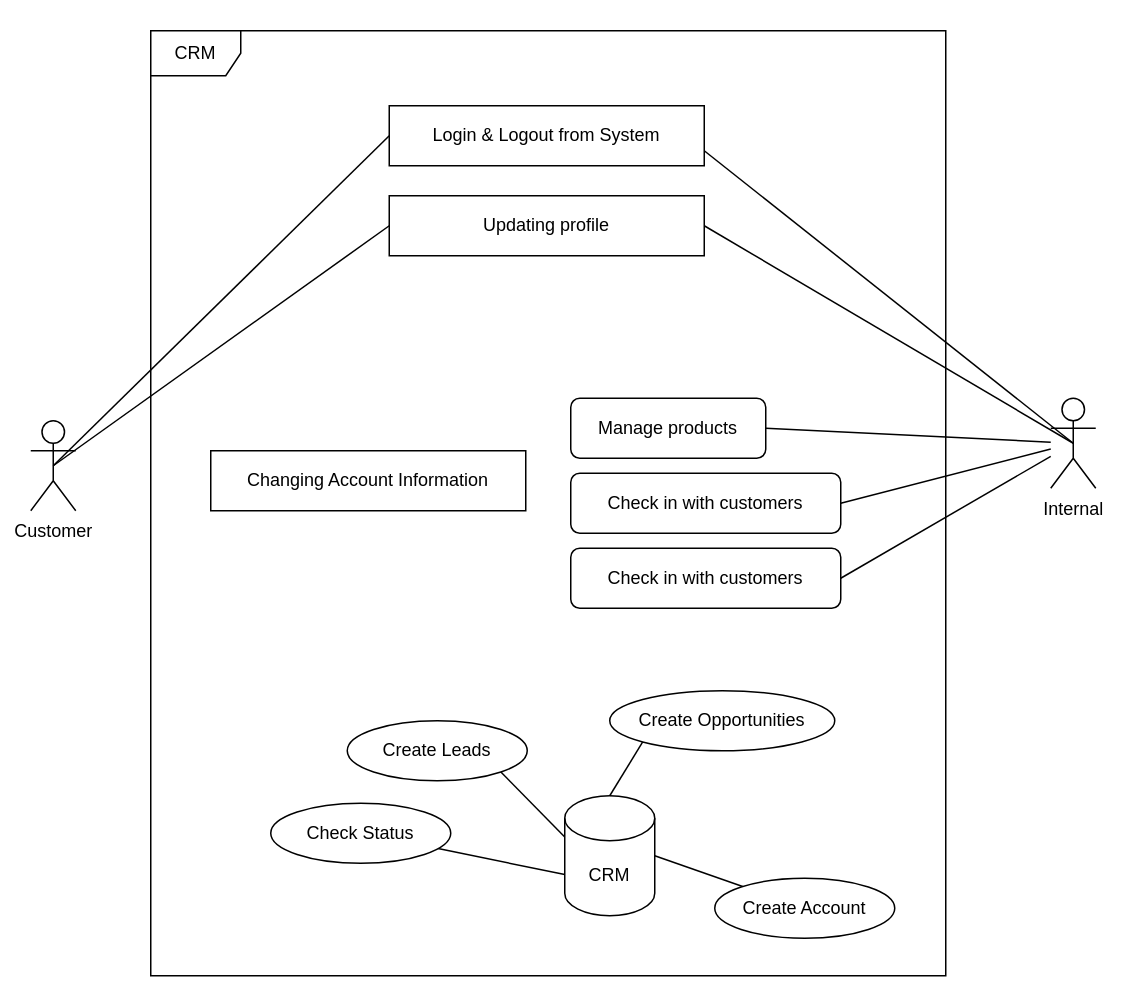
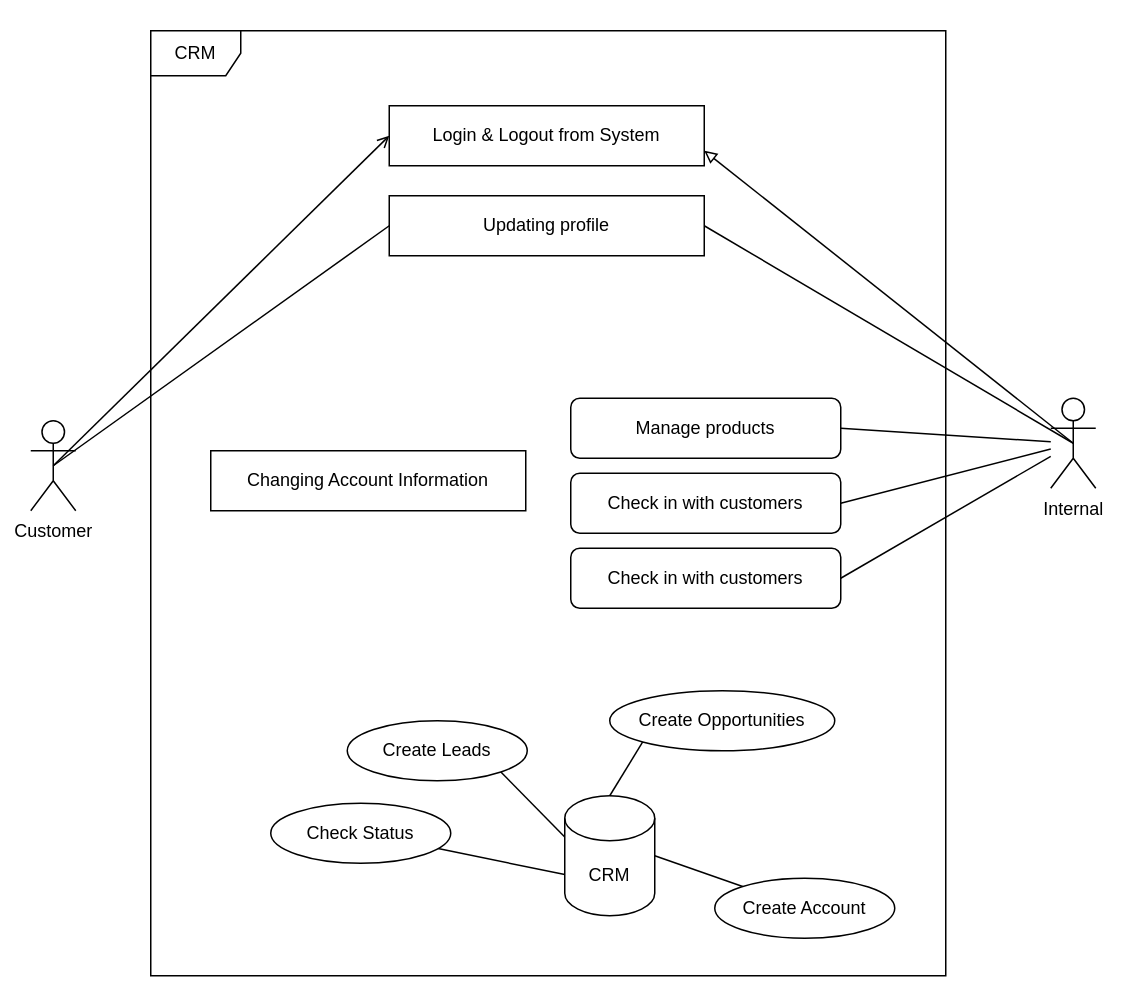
edge "Login & Logout from System" -- "Customer": arrowhead none -> open
edge "Login & Logout from System" -- "Internal": arrowhead none -> block
node "Manage products": size 195x60 -> 270x60
